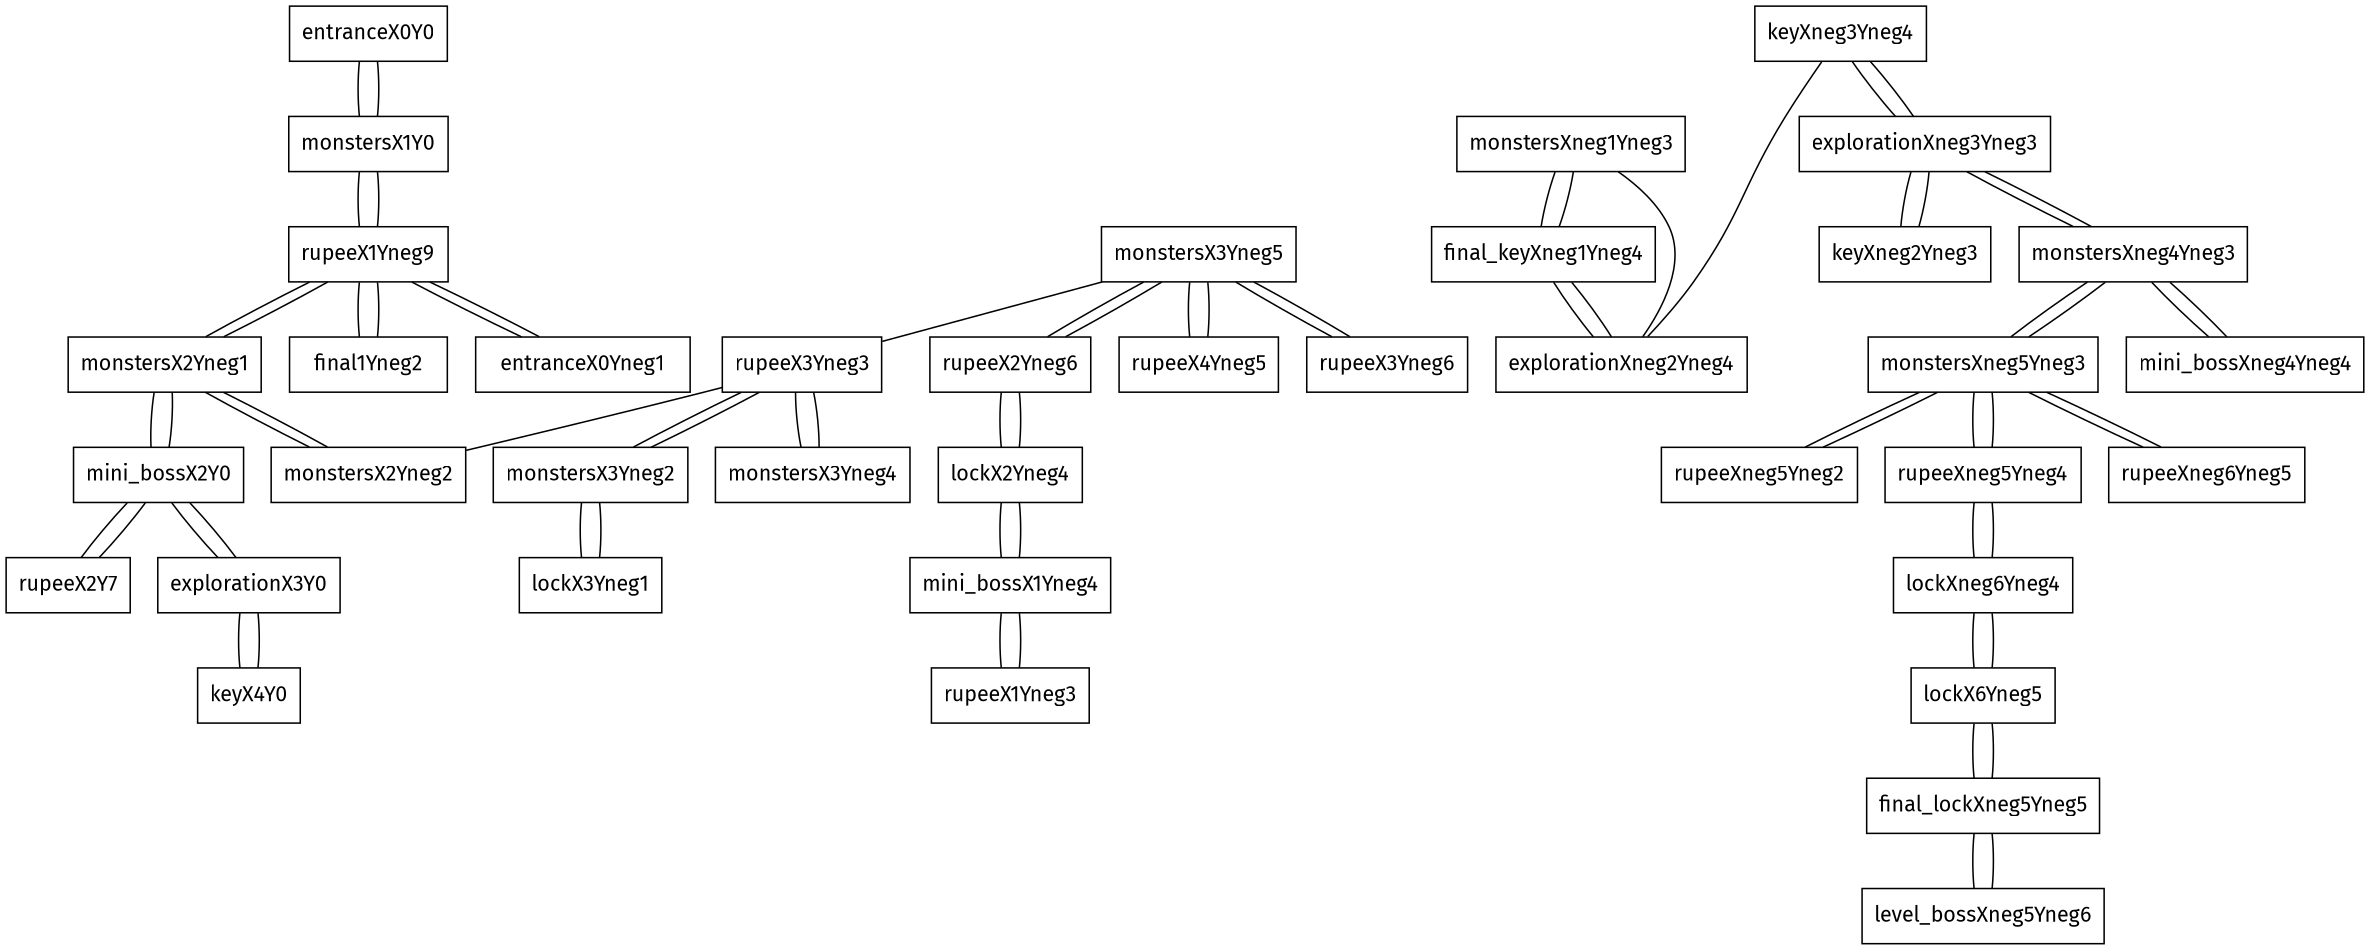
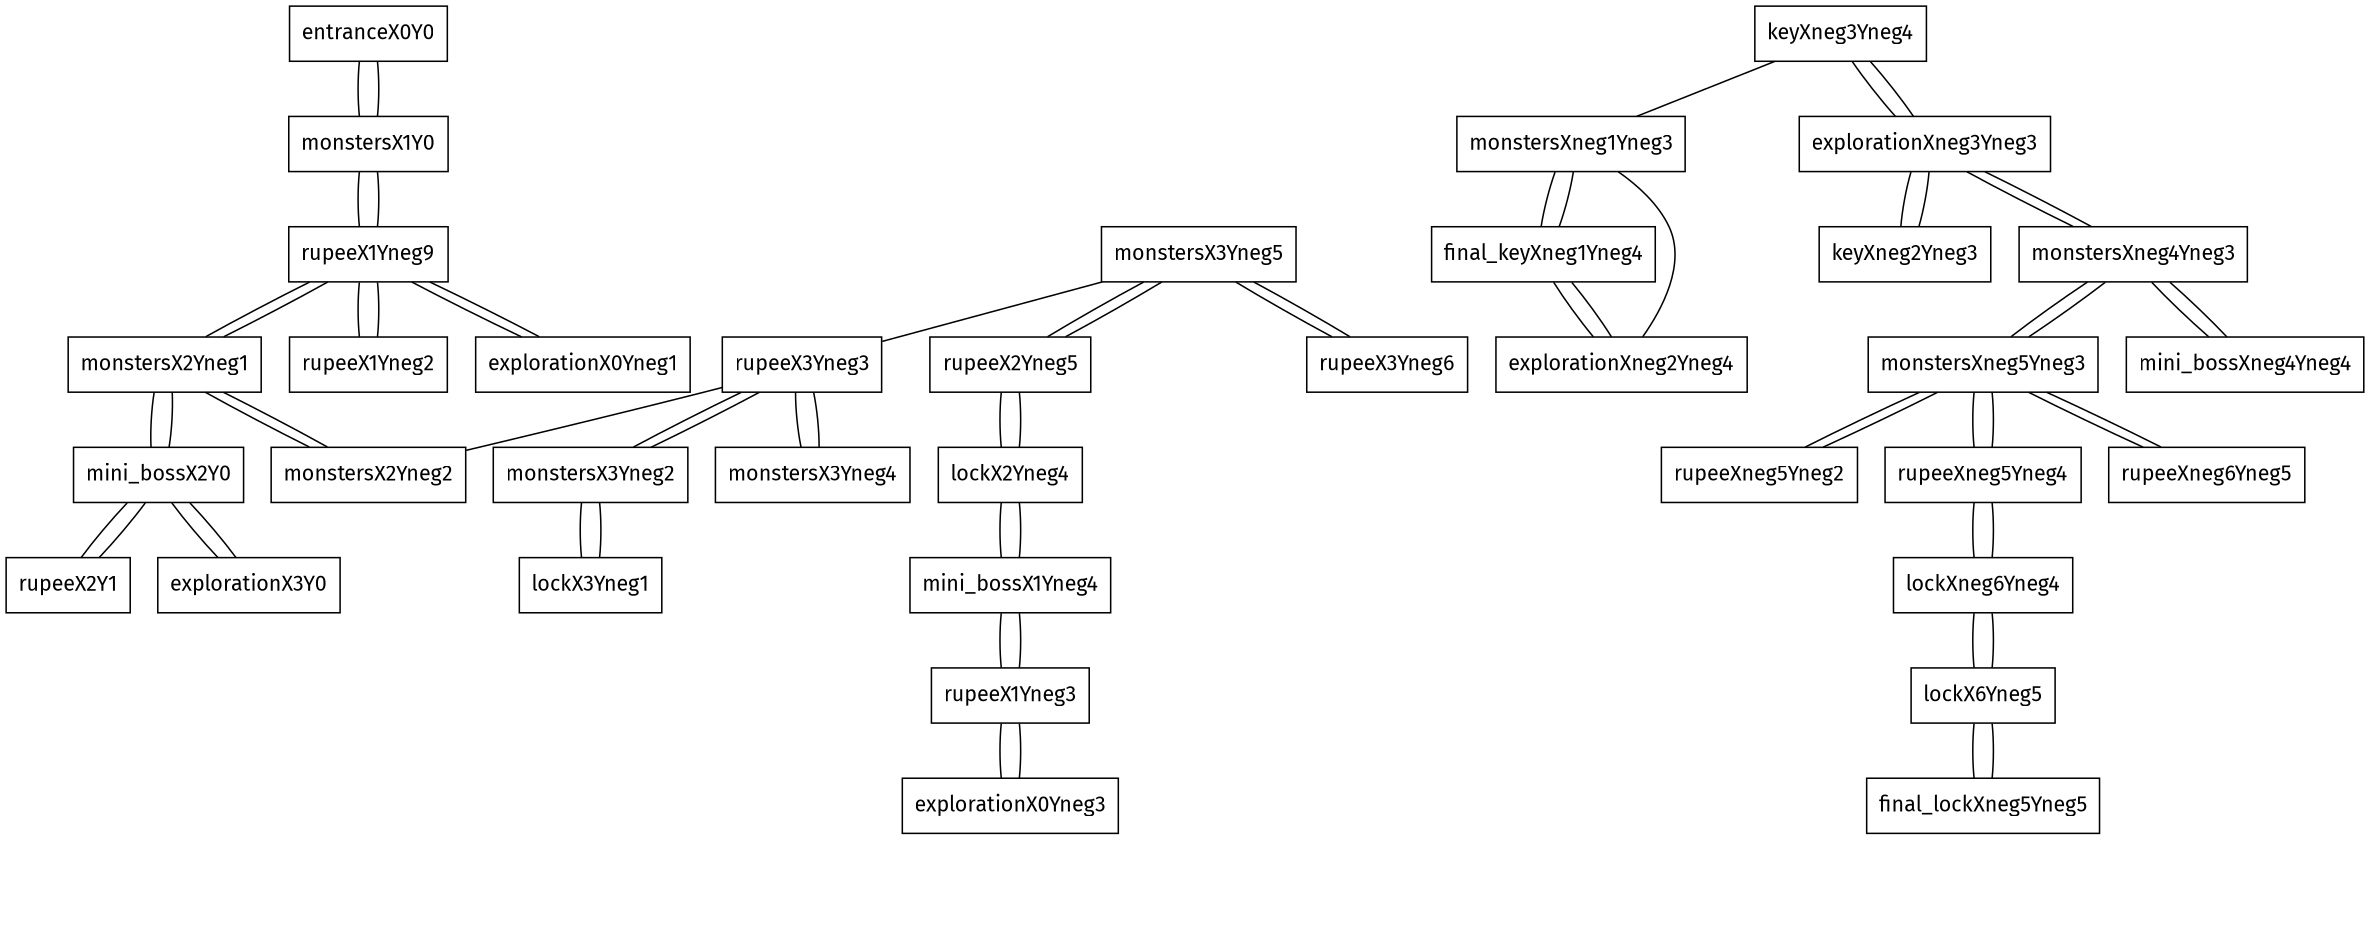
edge "keyXneg3Yneg4" -- "explorationXneg2Yneg4": now "keyXneg3Yneg4" -- "monstersXneg1Yneg3"
node "final1Yneg2": label "final1Yneg2" -> "rupeeX1Yneg2"
node "entranceX0Yneg1": label "entranceX0Yneg1" -> "explorationX0Yneg1"
node "rupeeX2Yneg6": label "rupeeX2Yneg6" -> "rupeeX2Yneg5"
node "rupeeX4Yneg5": removed
node "rupeeX2Y7": label "rupeeX2Y7" -> "rupeeX2Y1"
node "keyX4Y0": removed
node "explorationX0Yneg3": added
node "level_bossXneg5Yneg6": removed
